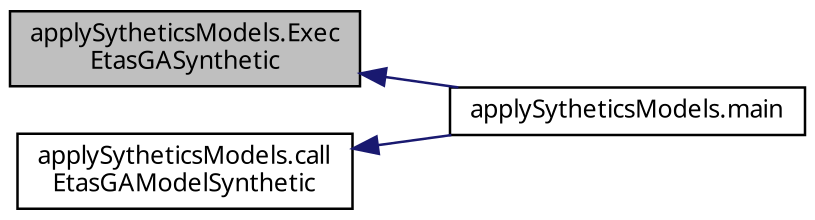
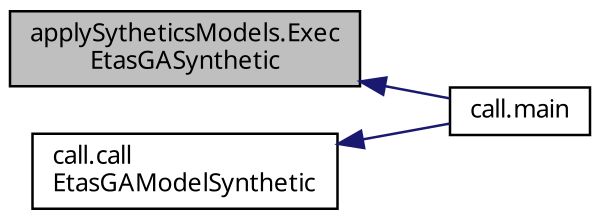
node "applySytheticsModels.main": label "applySytheticsModels.main" -> "call.main"
node "applySytheticsModels.call EtasGAModelSynthetic": label "applySytheticsModels.call EtasGAModelSynthetic" -> "call.call EtasGAModelSynthetic"
